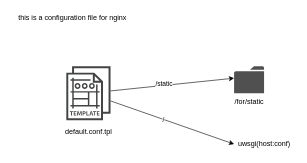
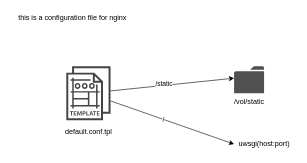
node "/for/static": label "/for/static" -> "/vol/static"
node "uwsgi(host:conf)": label "uwsgi(host:conf)" -> "uwsgi(host:port)"
